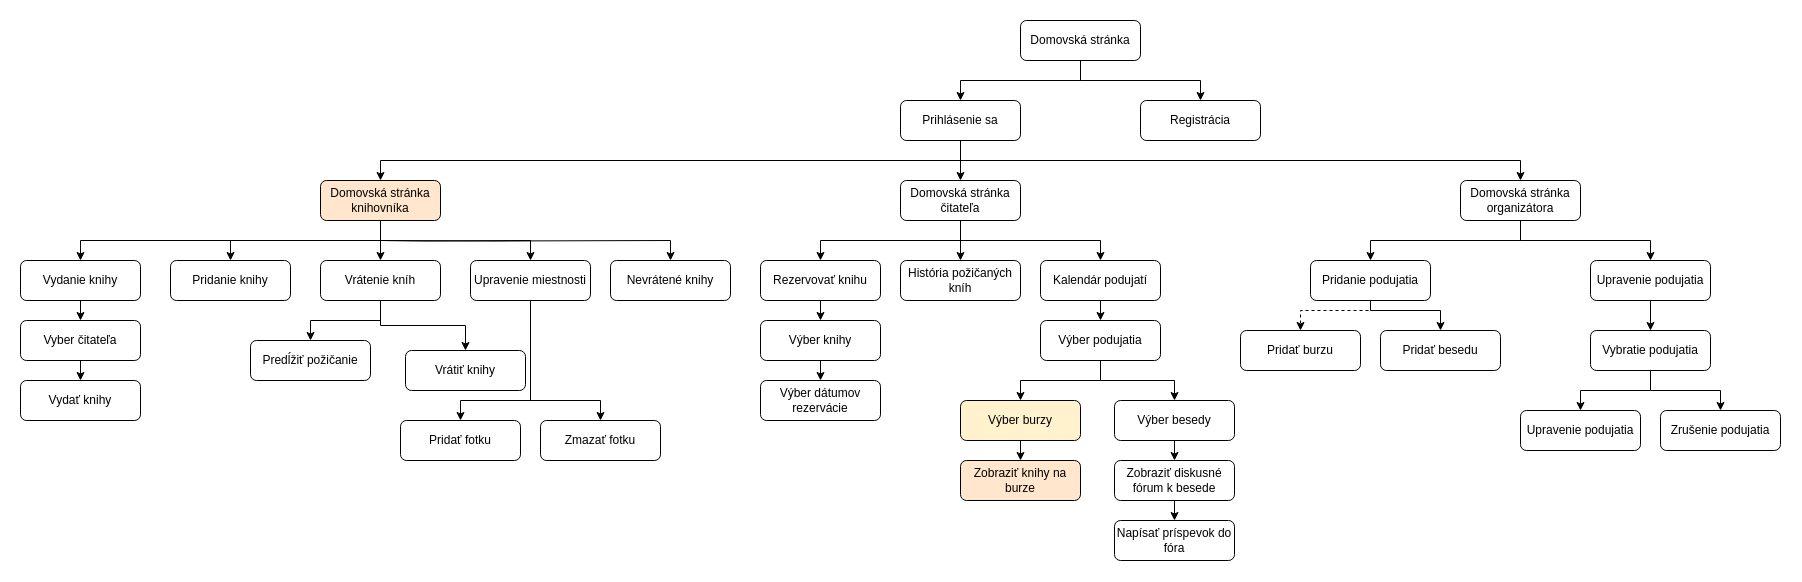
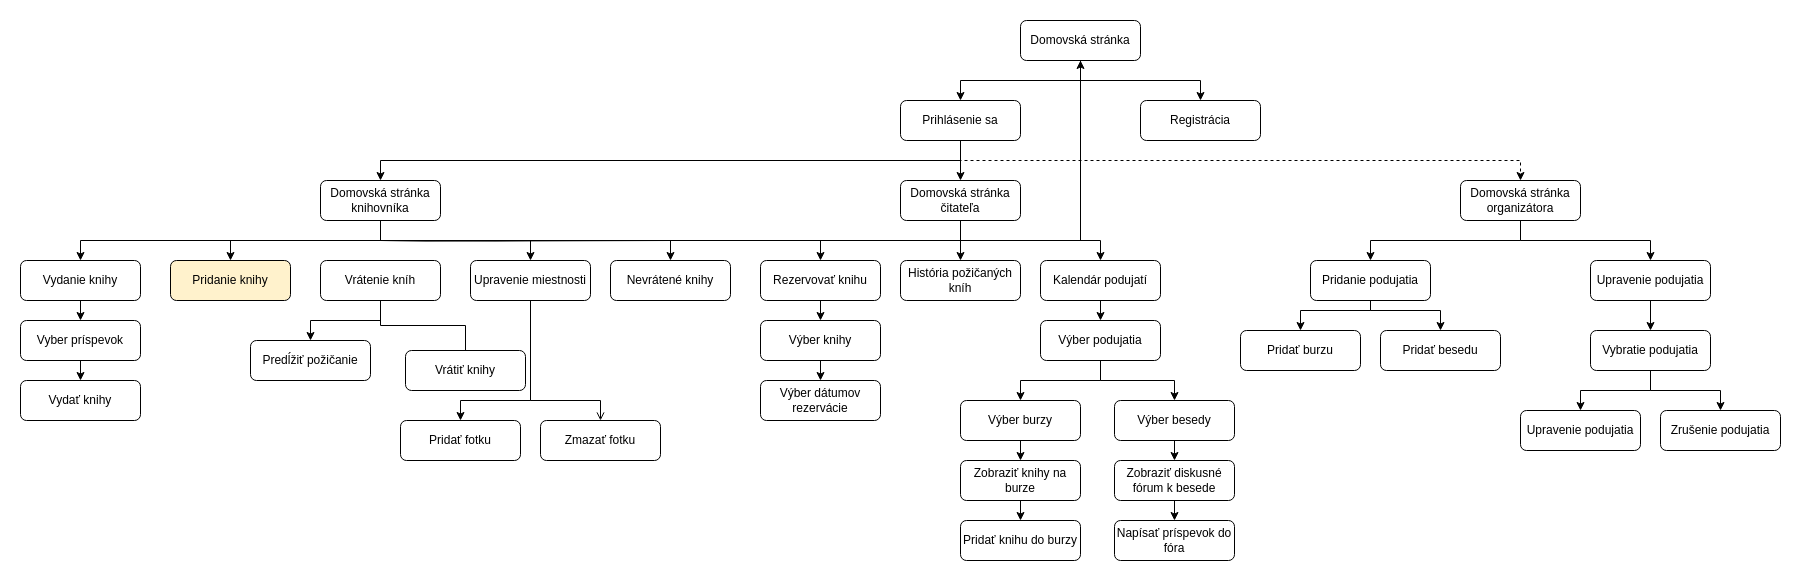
edge "Prihlásenie sa" -> "Domovská stránka organizátora": style solid -> dashed
node "Domovská stránka knihovníka": fillcolor #ffe6cc -> #ffffff
edge "Domovská stránka knihovníka" -> "Vrátenie kníh": now "Domovská stránka knihovníka" -> "Domovská stránka"
node "Pridanie knihy": fillcolor #ffffff -> #fff2cc
edge "Pridanie podujatia" -> "Pridať burzu": style dashed -> solid
node "Vyber čitateľa": label "Vyber čitateľa" -> "Vyber príspevok"
edge "Vrátenie kníh" -> "Vrátiť knihy": arrowhead classic -> none
edge "Upravenie miestnosti" -> "Zmazať fotku": arrowhead classic -> open
node "Výber burzy": fillcolor #fff2cc -> #ffffff
node "Zobraziť knihy na burze": fillcolor #ffe6cc -> #ffffff
edge "Zobraziť knihy na burze" -> "Pridať knihu do burzy": added
node "Pridať knihu do burzy": added
